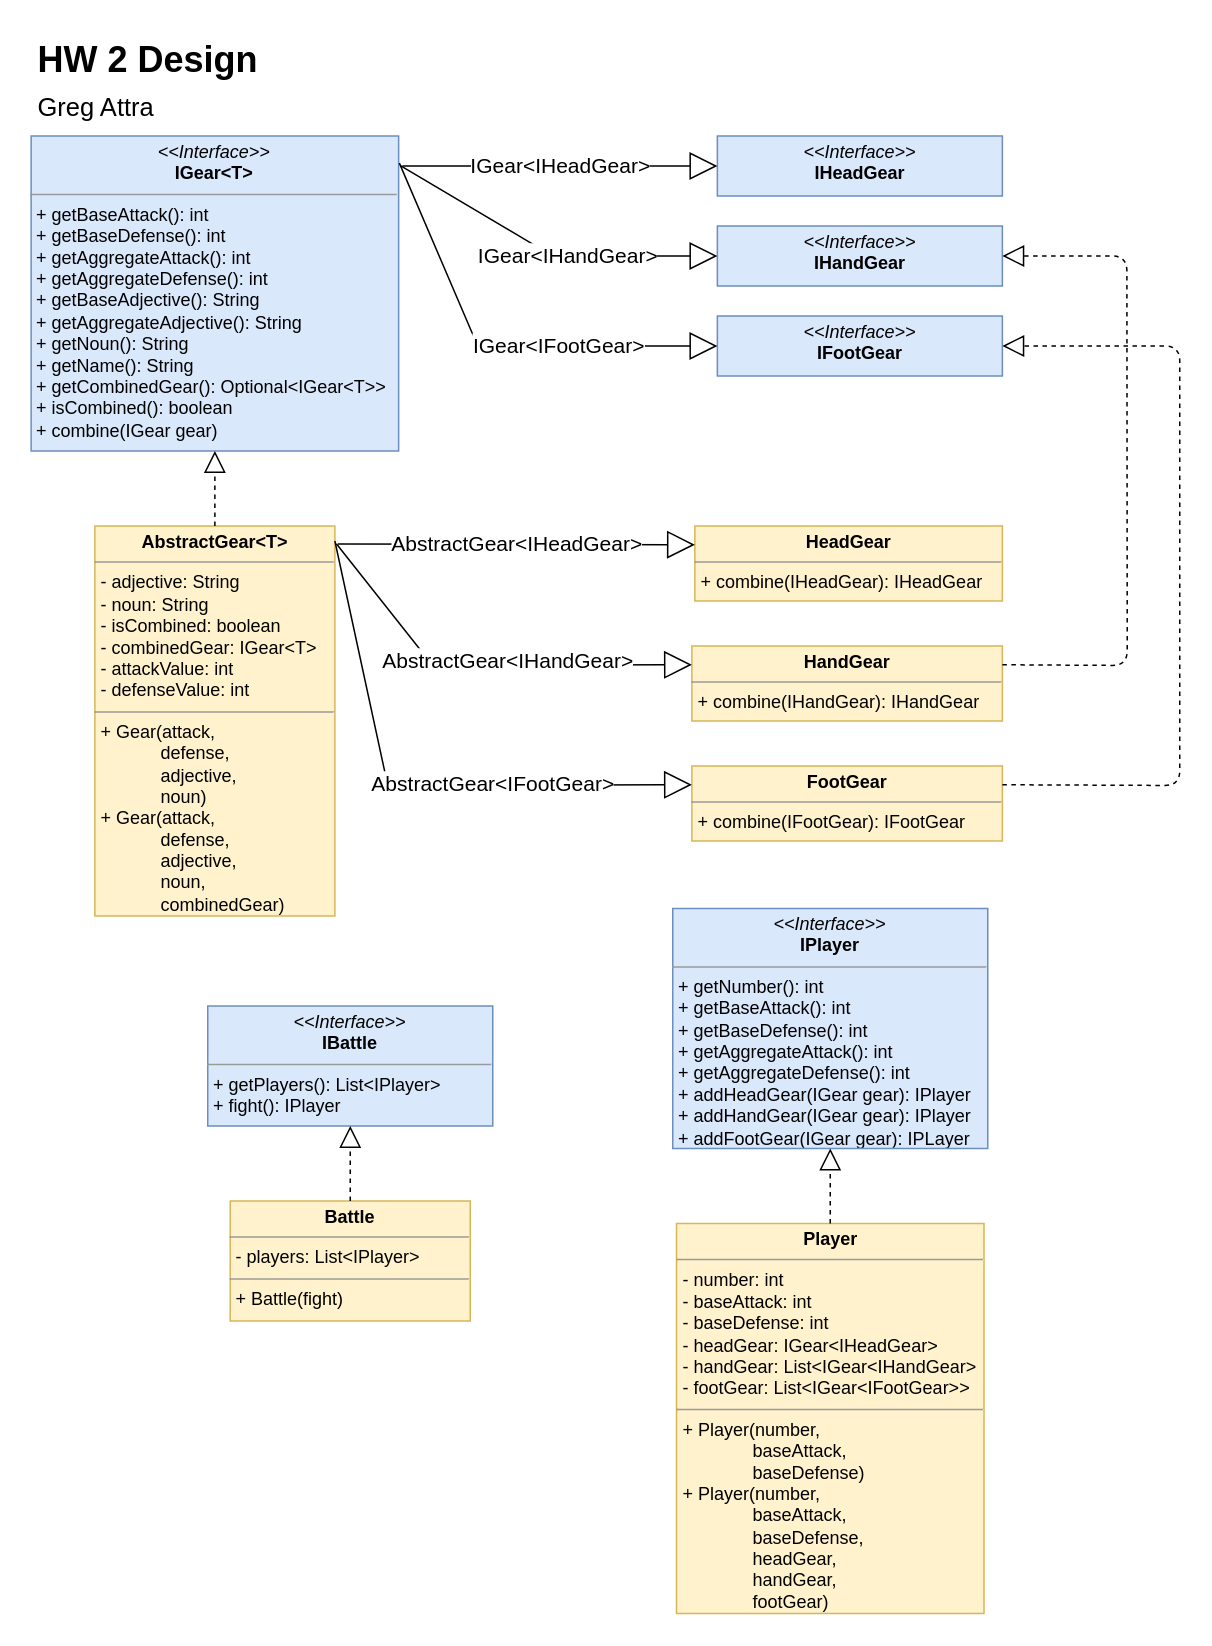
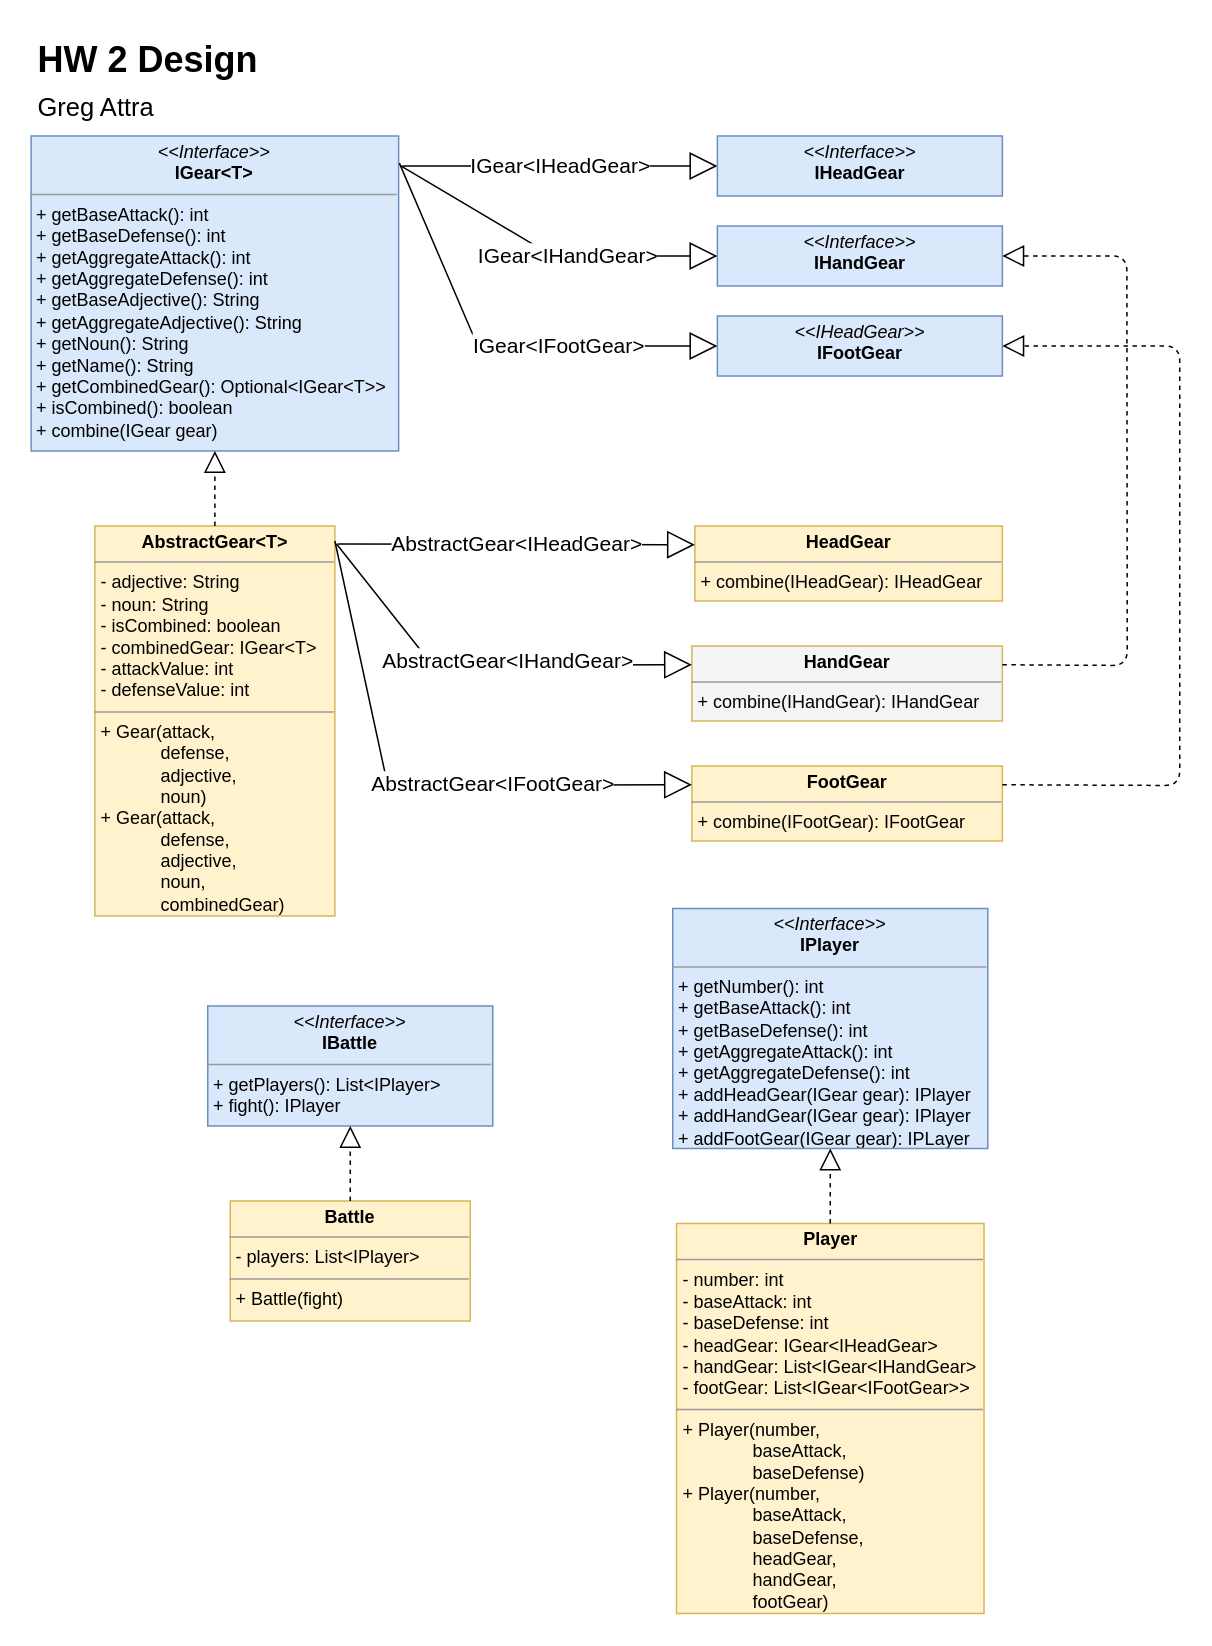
node "<<Interface>> IFootGear": label "<<Interface>> IFootGear" -> "<<IHeadGear>> IFootGear"
node "HandGear + combine(IHandGear): IHandGear": fillcolor #fff2cc -> #f5f5f5
